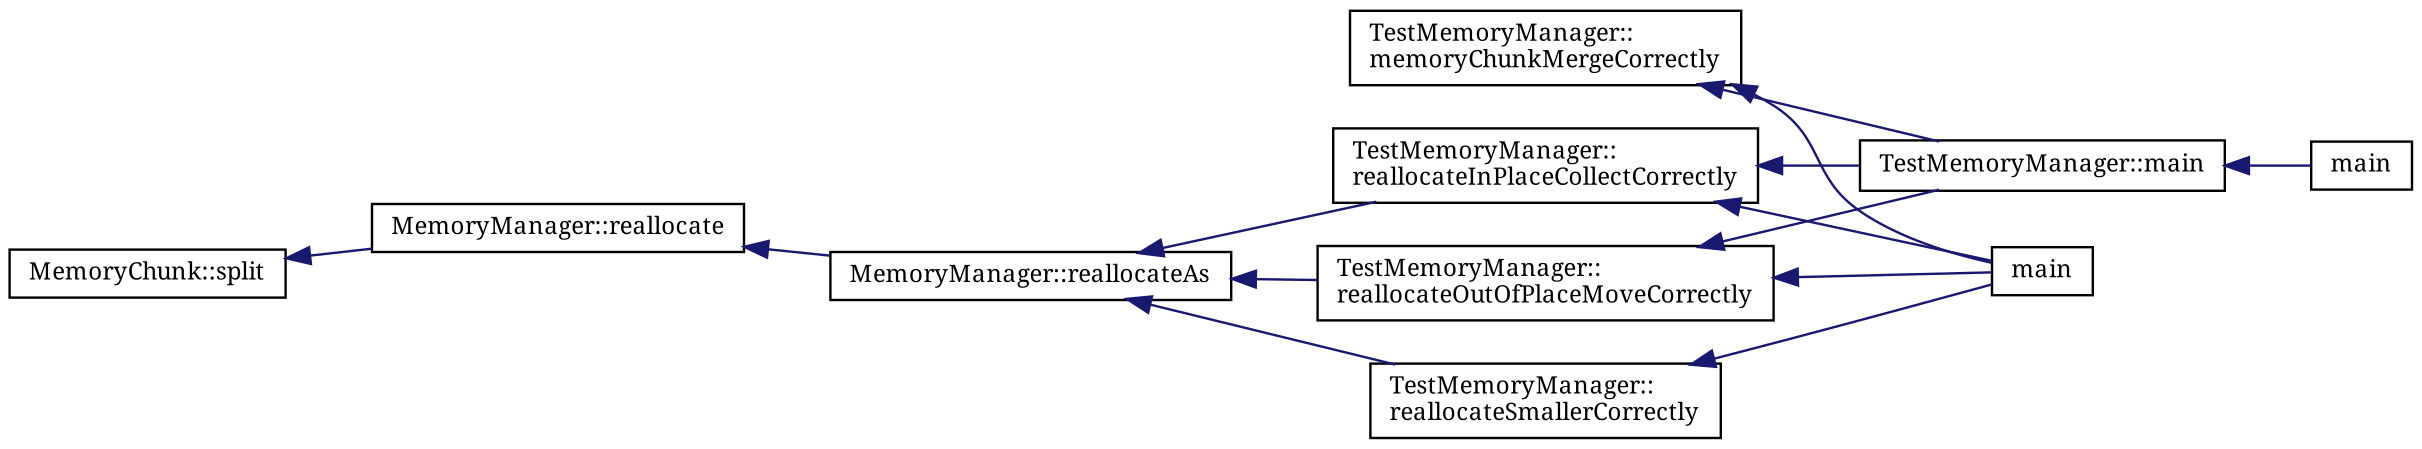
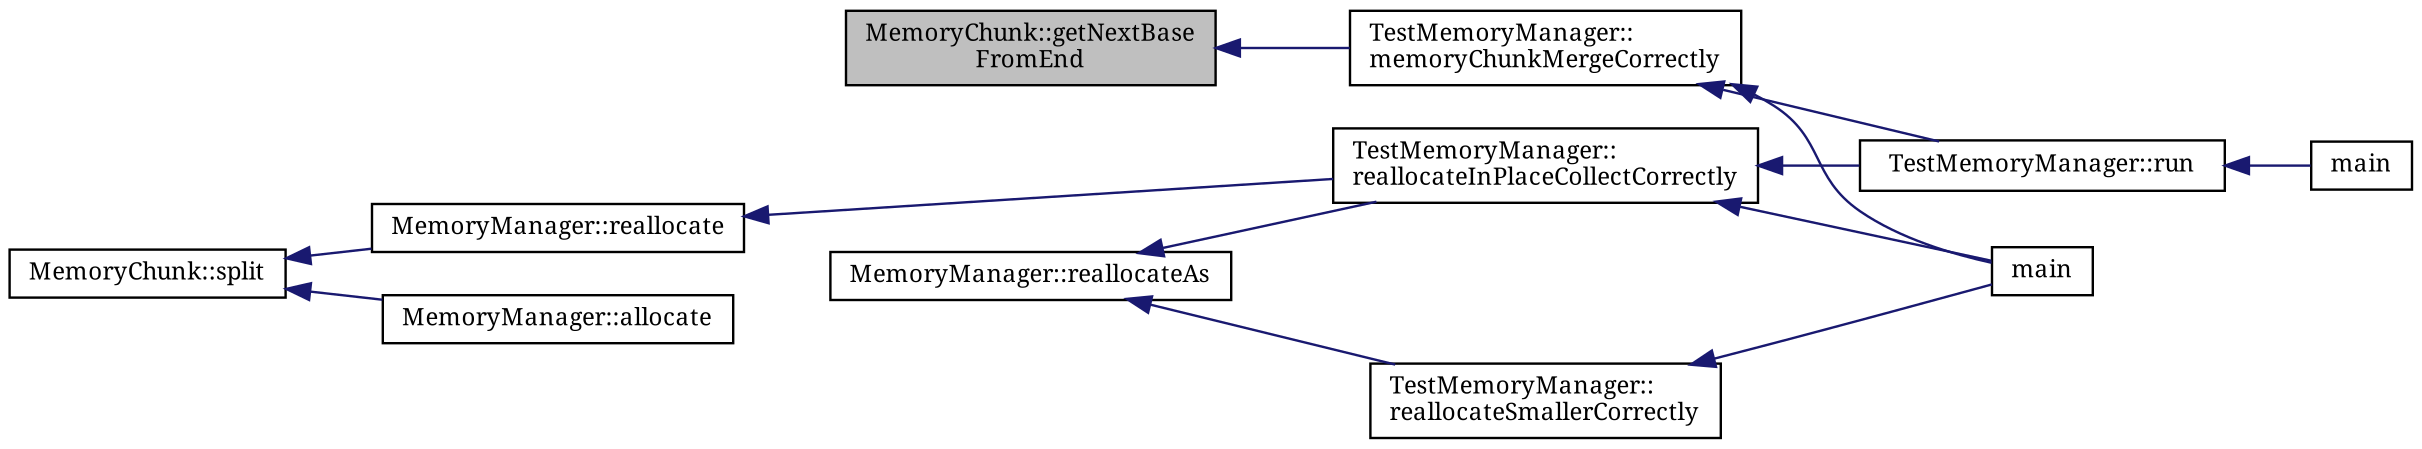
node "MemoryChunk::getNextBase FromEnd": added
node "TestMemoryManager::main": label "TestMemoryManager::main" -> "TestMemoryManager::run"
edge "MemoryManager::reallocateAs" -> "MemoryManager::reallocate": now "TestMemoryManager:: reallocateInPlaceCollectCorrectly" -> "MemoryManager::reallocate"
node "TestMemoryManager:: reallocateOutOfPlaceMoveCorrectly": removed
node "MemoryManager::allocate": added
